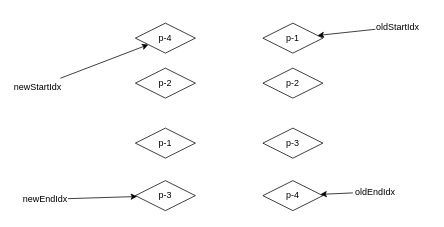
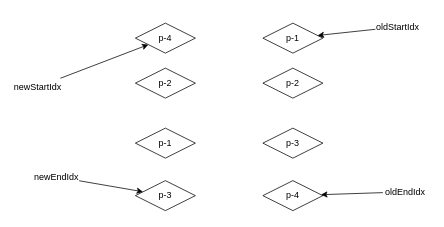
node "oldEndIdx": moved (375, 192) -> (405, 192)
node "newEndIdx": moved (45, 199) -> (57, 177)
